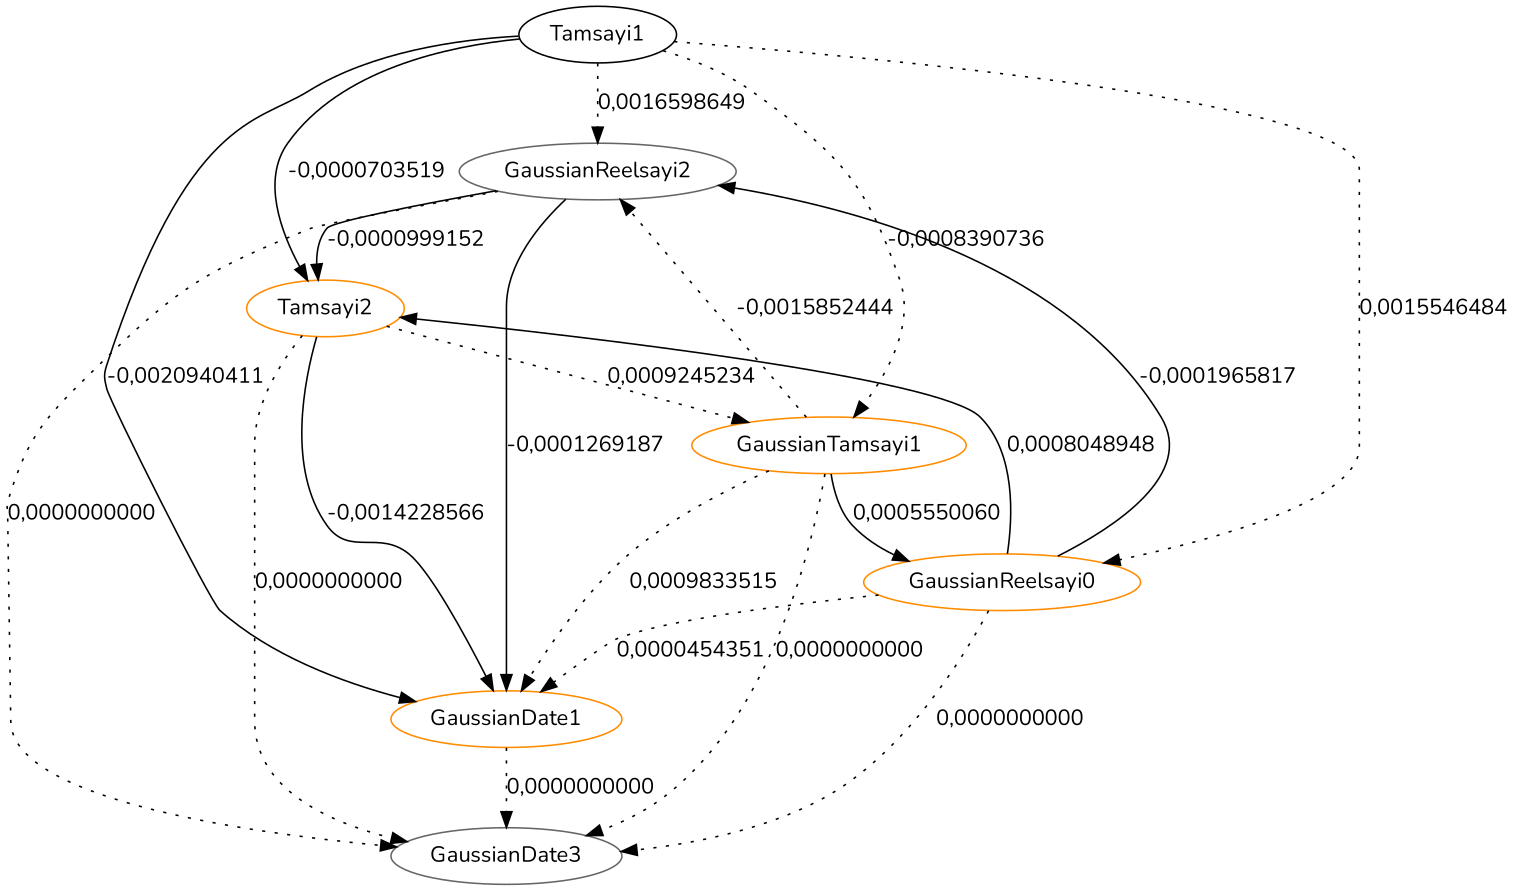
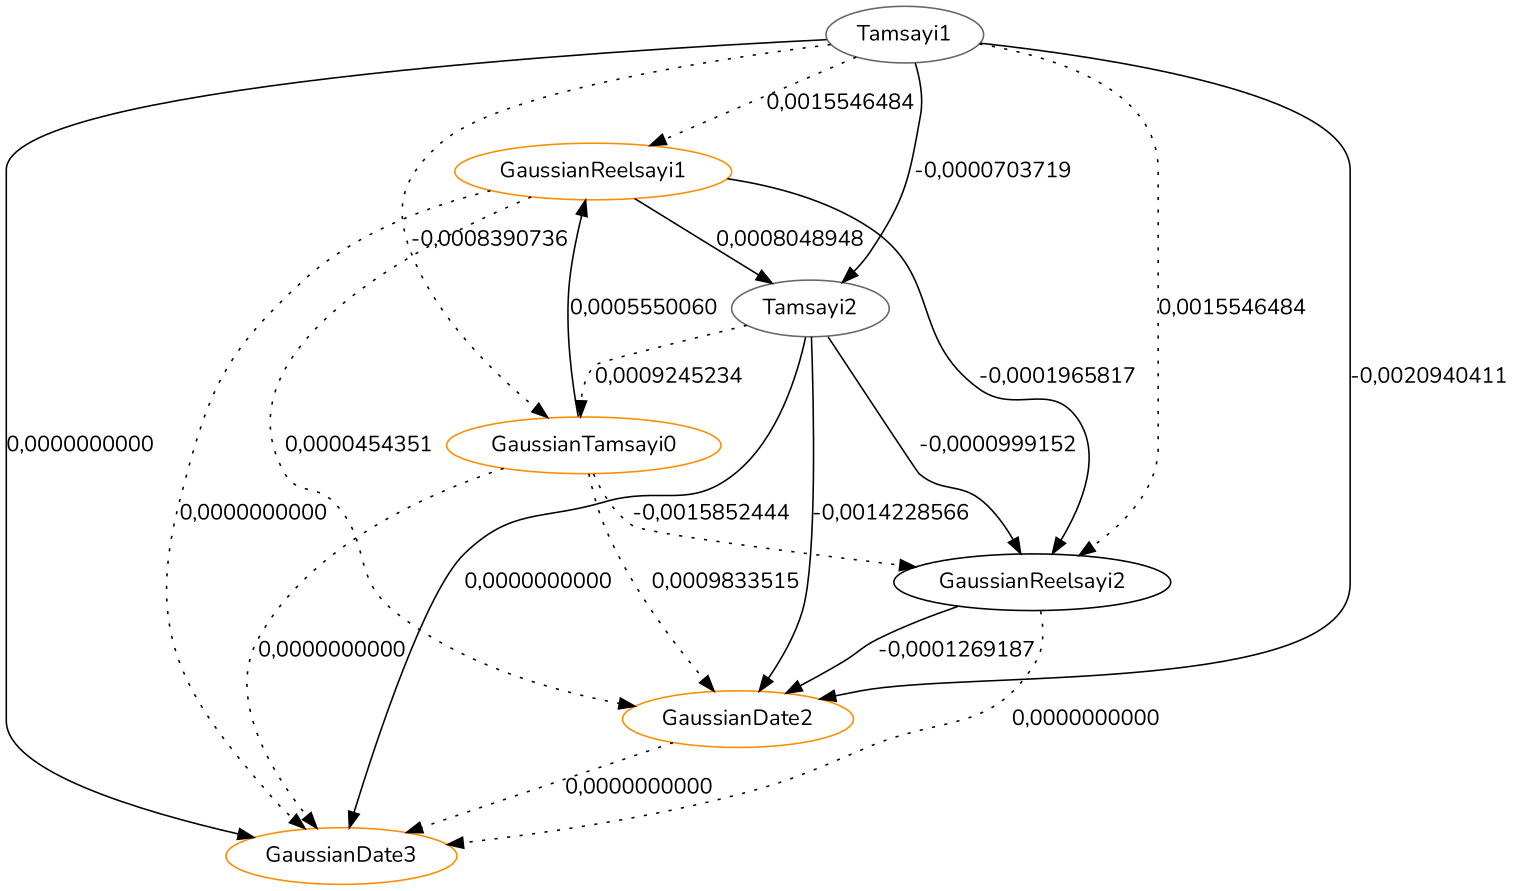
node "Tamsayi1": color black -> gray40
edge "Tamsayi1" -> "GaussianReelsayi2": label "0,0016598649" -> "0,0015546484"
edge "Tamsayi1" -> "GaussianDate3": added, label "0,0000000000"
edge "Tamsayi1" -> "Tamsayi2": label "-0,0000703519" -> "-0,0000703719"
node "GaussianReelsayi2": color gray40 -> black
edge "GaussianReelsayi2" -> "Tamsayi2": reversed
node "Tamsayi2": color darkorange -> gray40
node "GaussianTamsayi1": label "GaussianTamsayi1" -> "GaussianTamsayi0"
node "GaussianReelsayi0": label "GaussianReelsayi0" -> "GaussianReelsayi1"
edge "Tamsayi2" -> "GaussianDate3": style dotted -> solid
node "GaussianDate1": label "GaussianDate1" -> "GaussianDate2"
node "GaussianDate3": color gray40 -> darkorange
